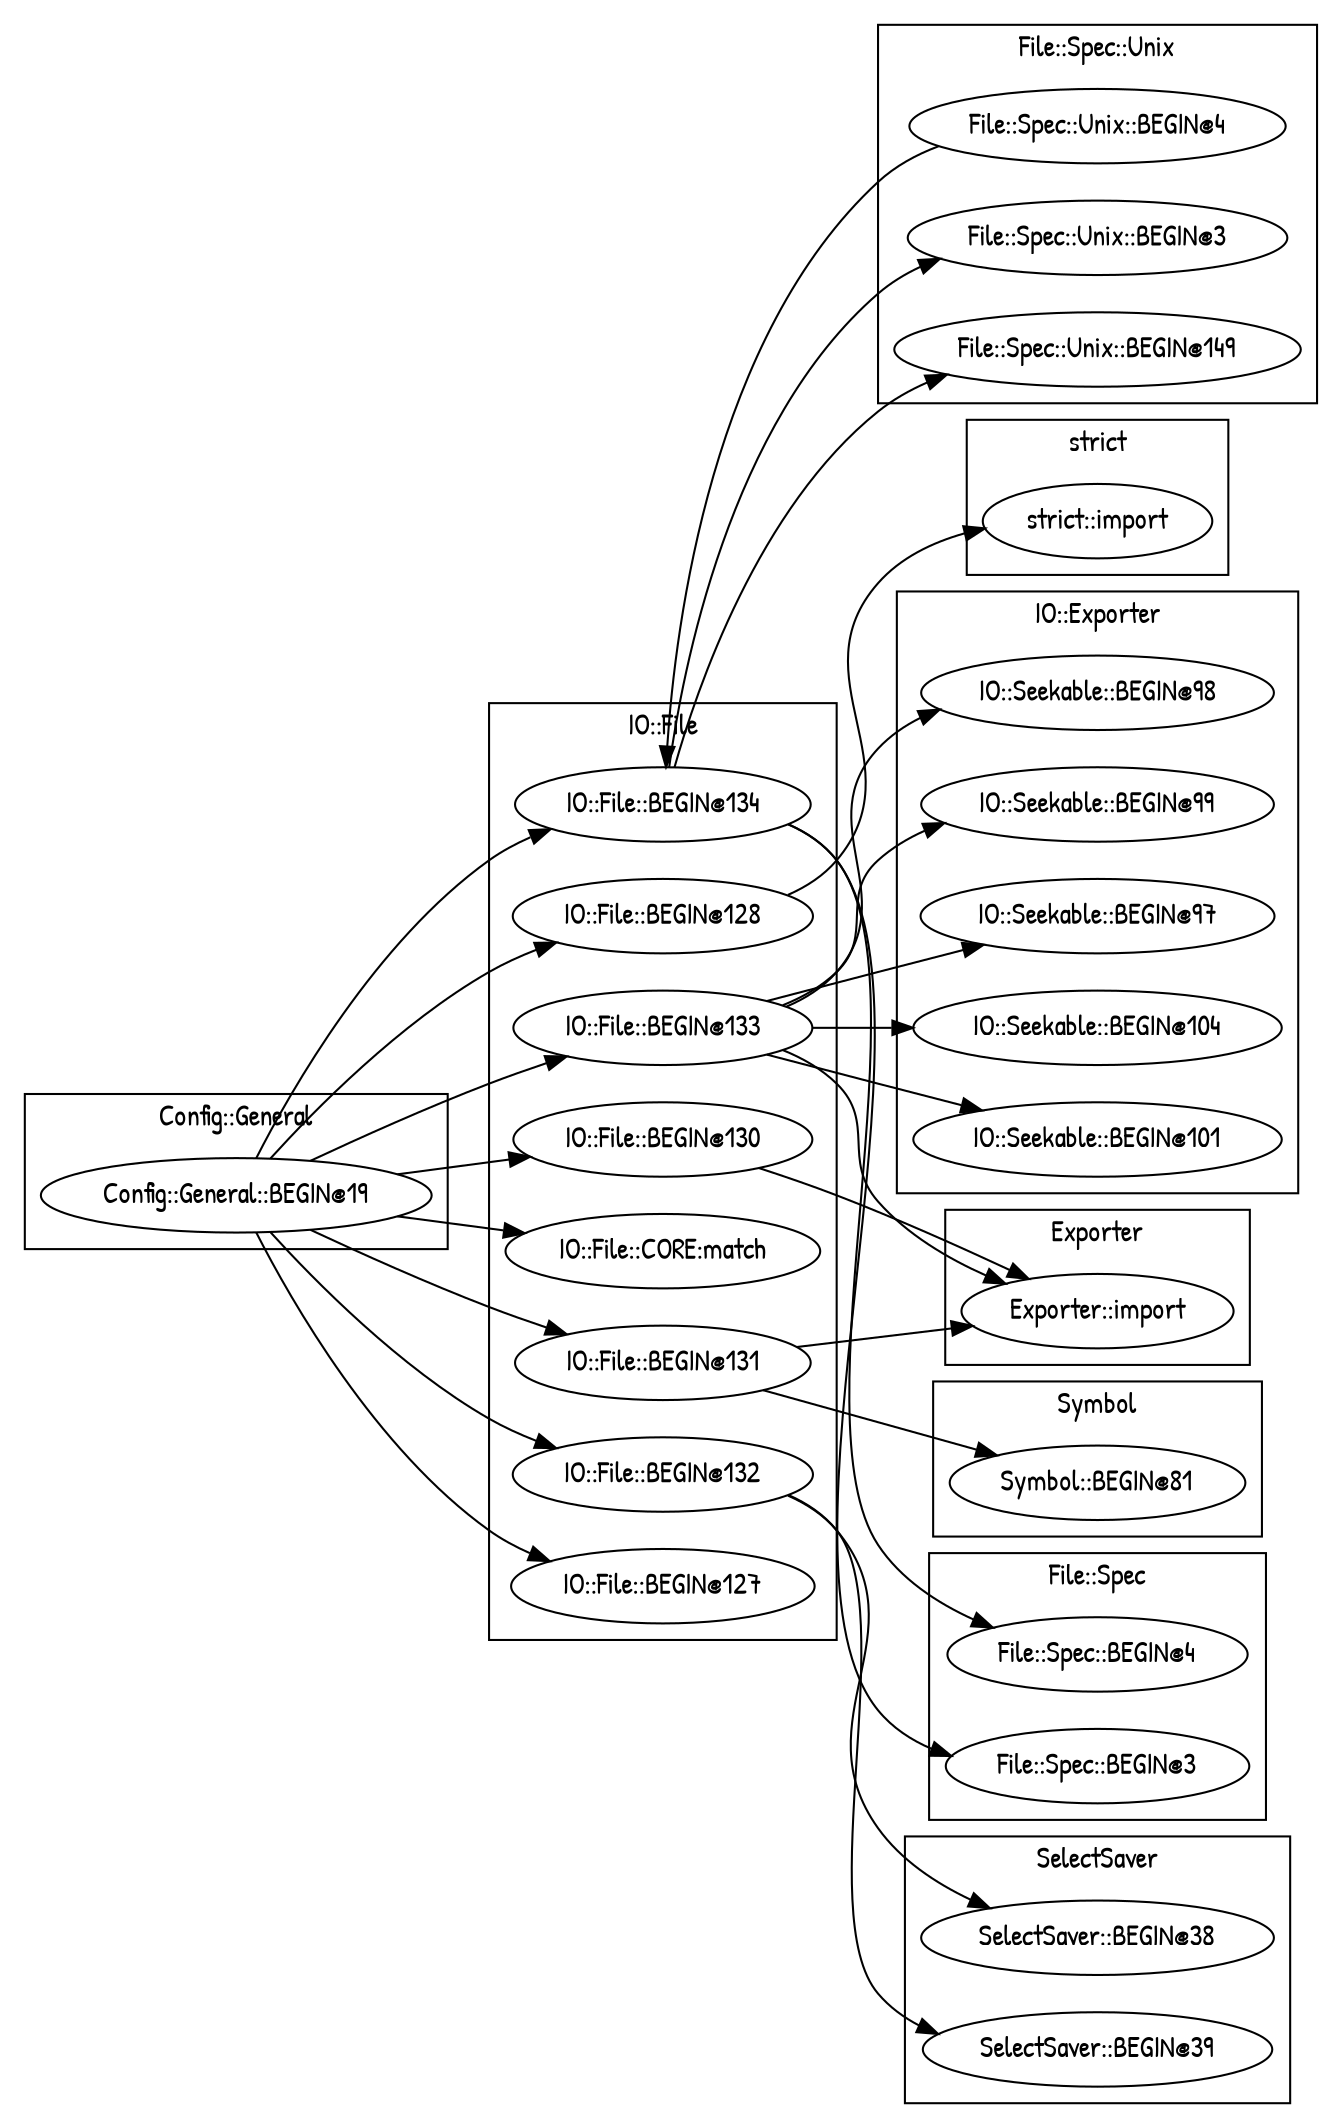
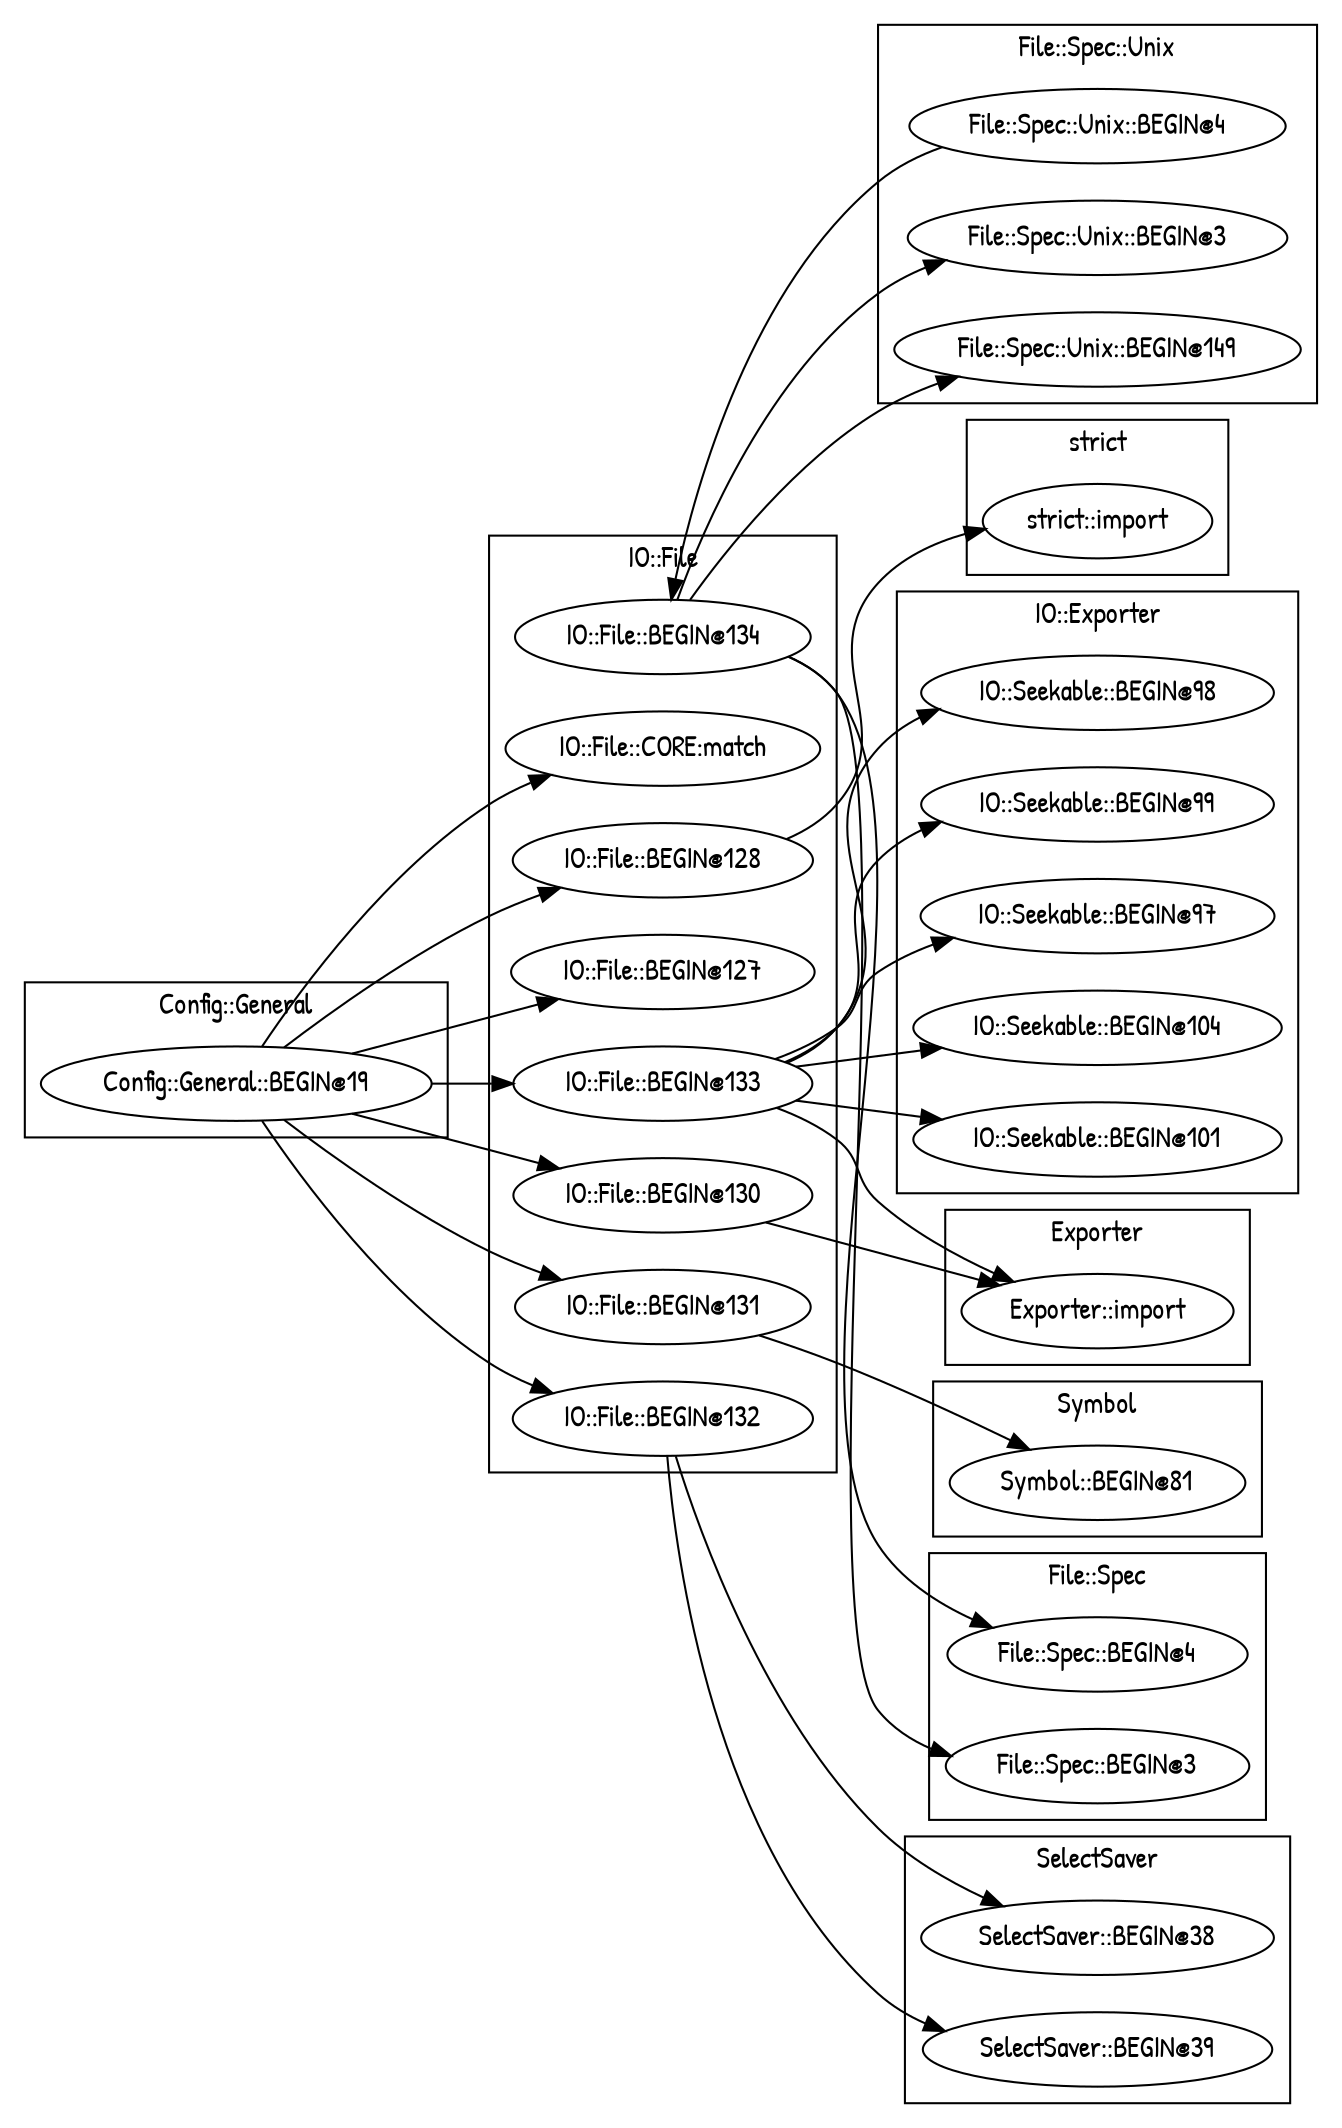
edge "Config::General::BEGIN@19" -> "IO::File::BEGIN@134": removed
edge "IO::File::BEGIN@131" -> "Exporter::import": removed
